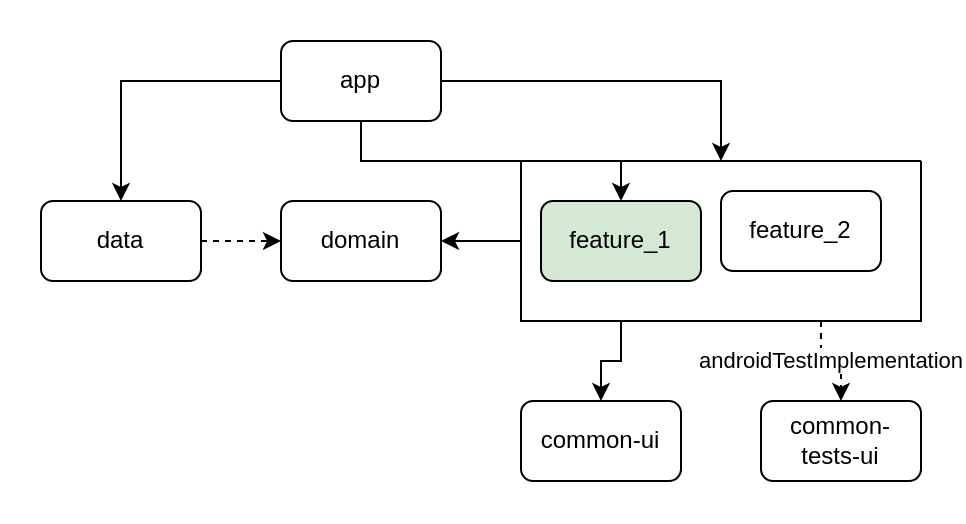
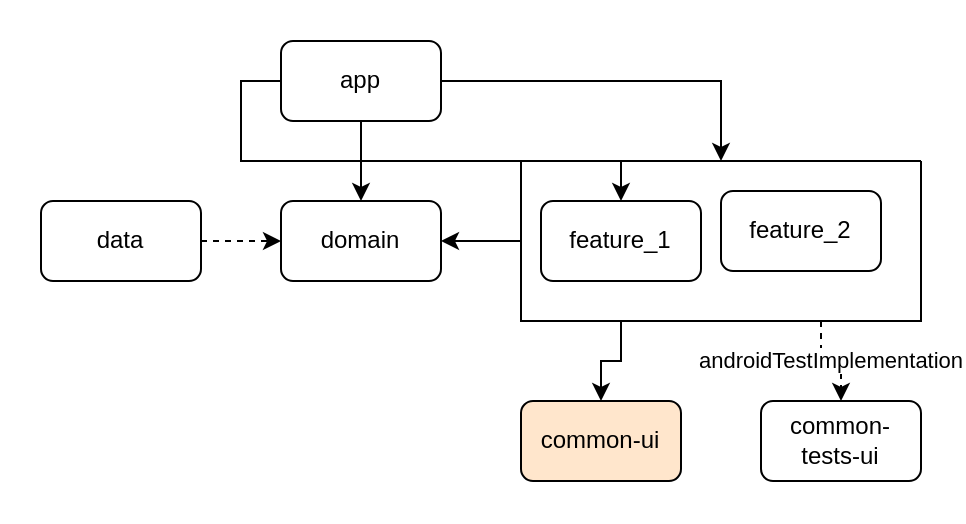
edge "app" -> "data": now "app" -> "domain"
node "feature_1": fillcolor #d5e8d4 -> #ffffff
node "common-ui": fillcolor #ffffff -> #ffe6cc
